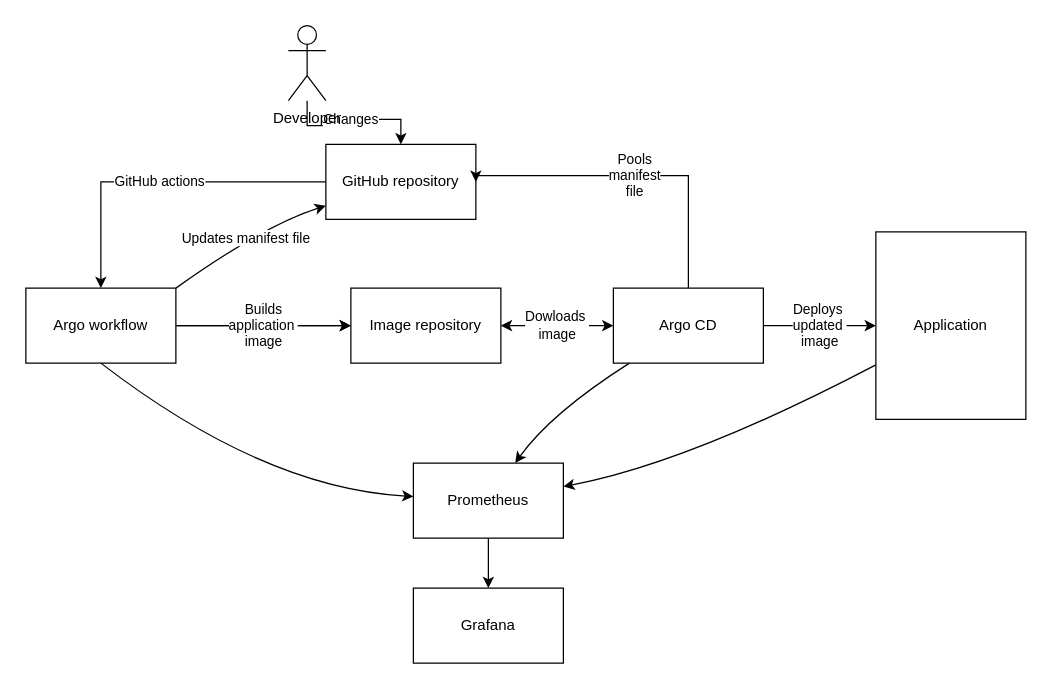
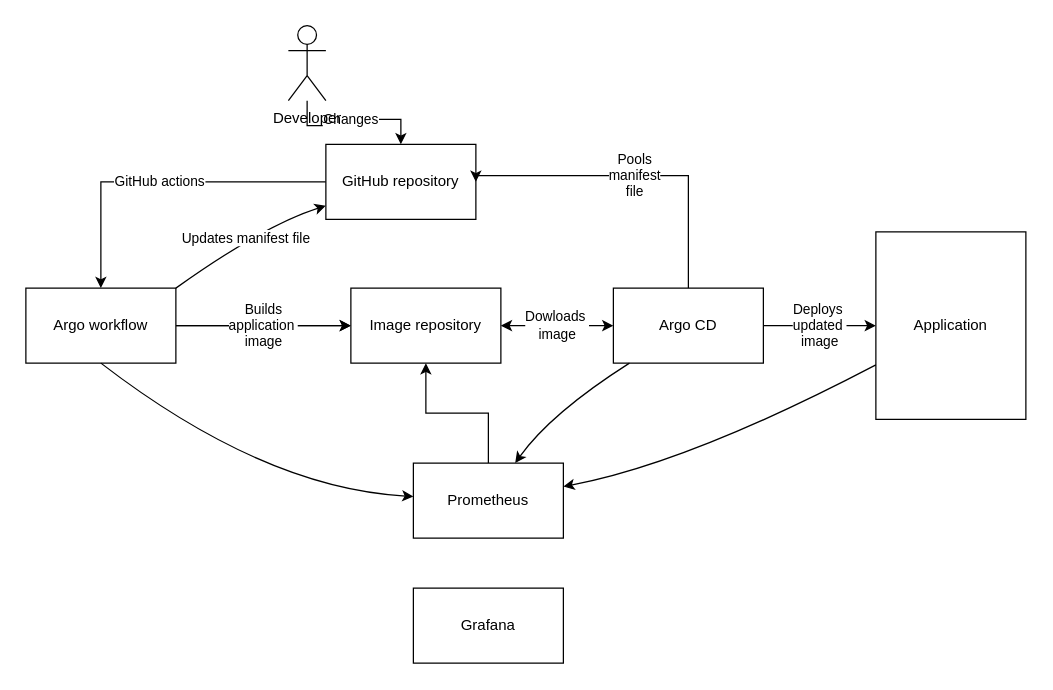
edge "Prometheus" -> "Grafana": now "Prometheus" -> "Image repository"
